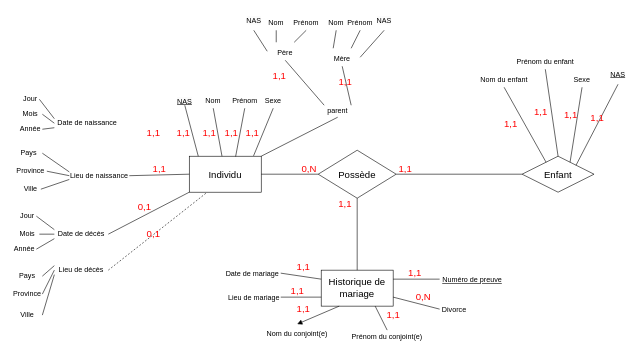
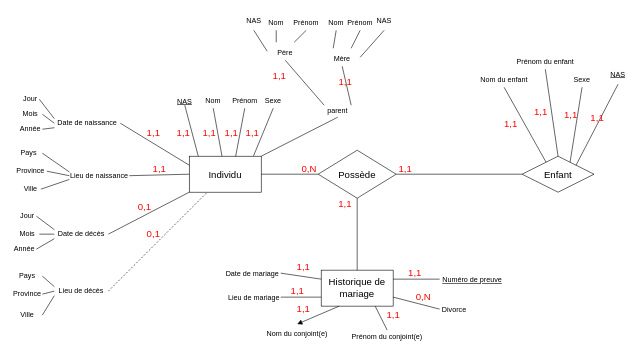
edge "Date de naissance" -- "Individu": added
node "Lieu de décès": moved (81, 270) -> (81, 291)
